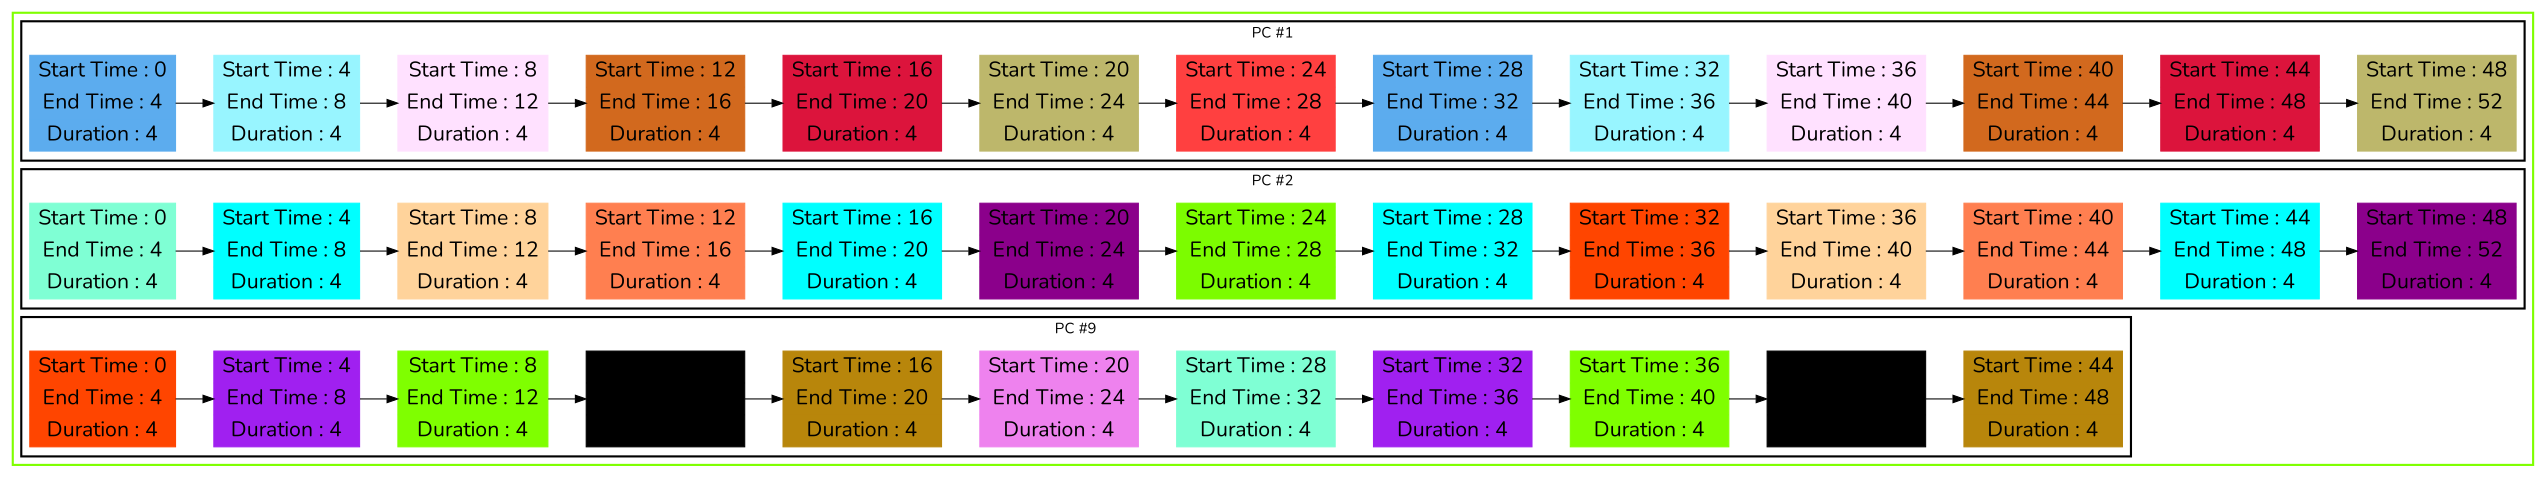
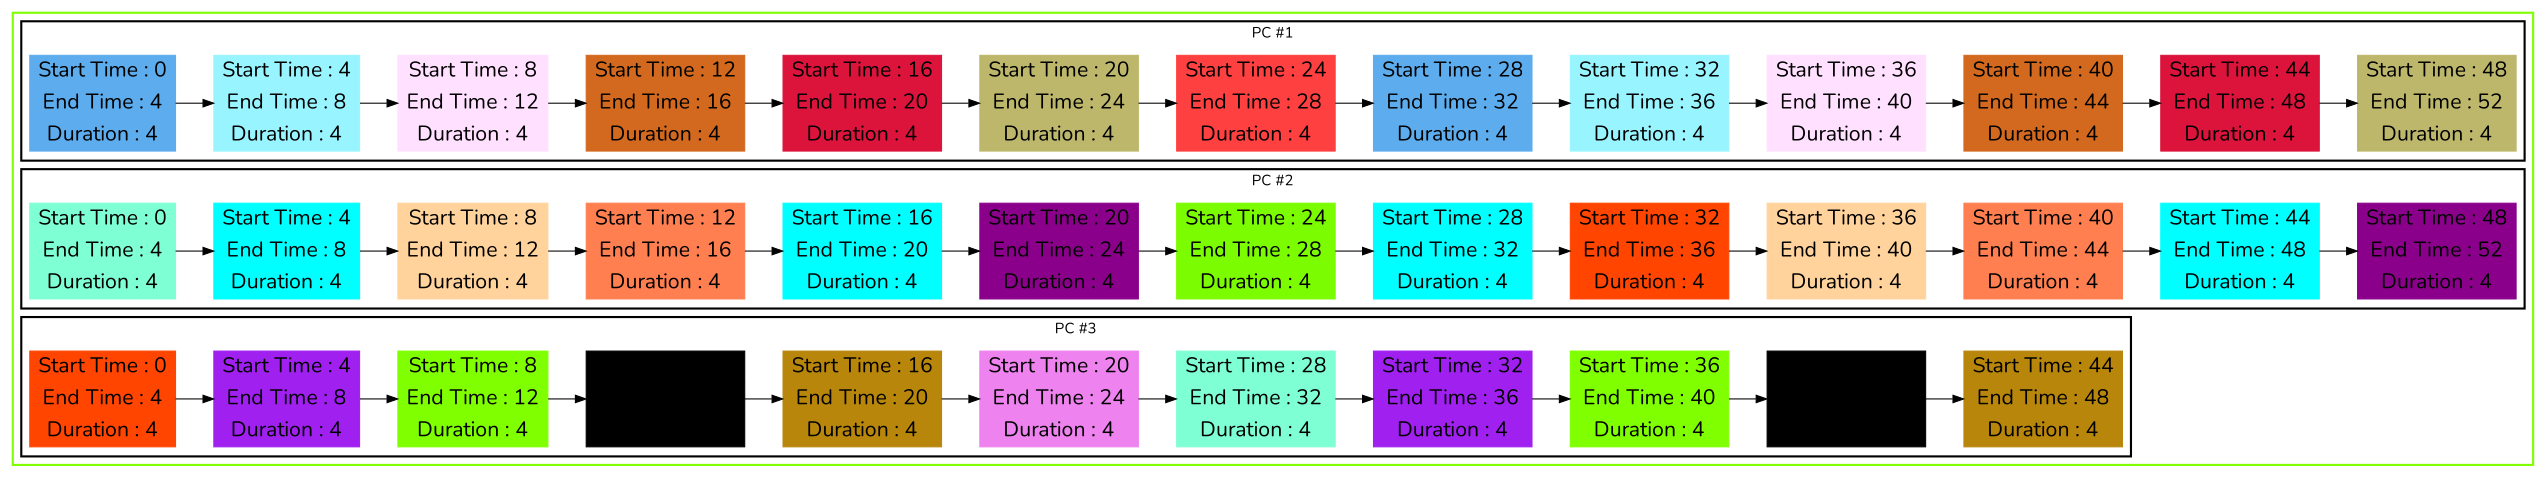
cluster "PC #9": label "PC #9" -> "PC #3"
